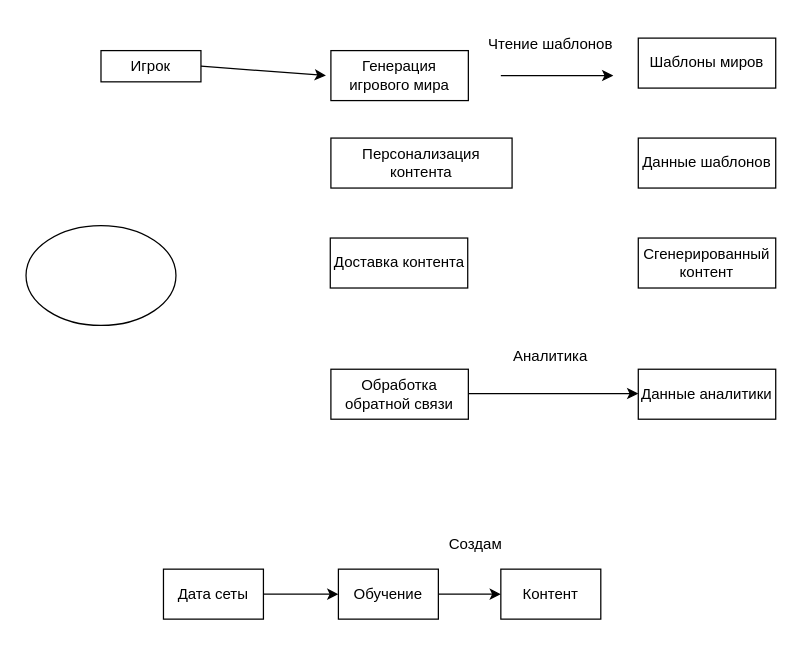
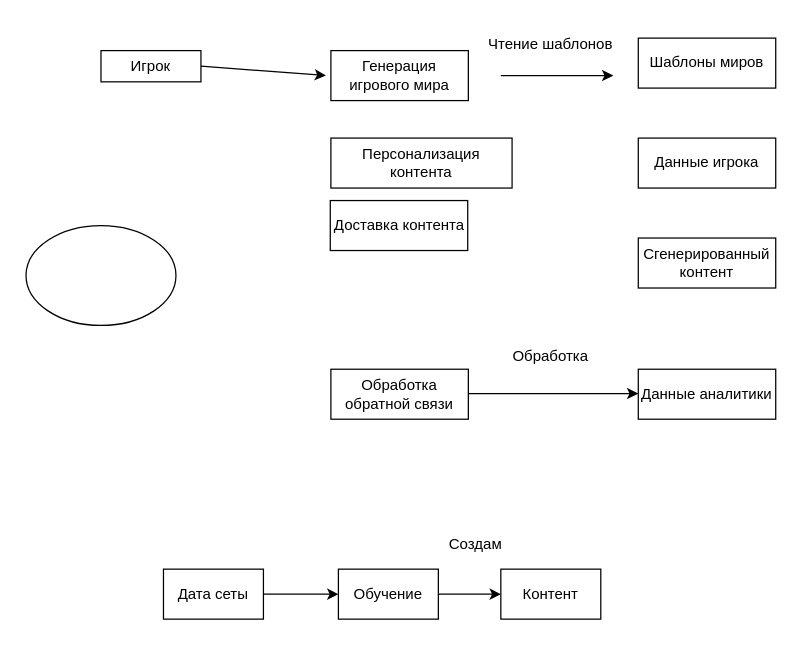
node "Данные шаблонов": label "Данные шаблонов" -> "Данные игрока"
node "Доставка контента": moved (399, 263) -> (399, 226)
node "Аналитика": label "Аналитика" -> "Обработка"
